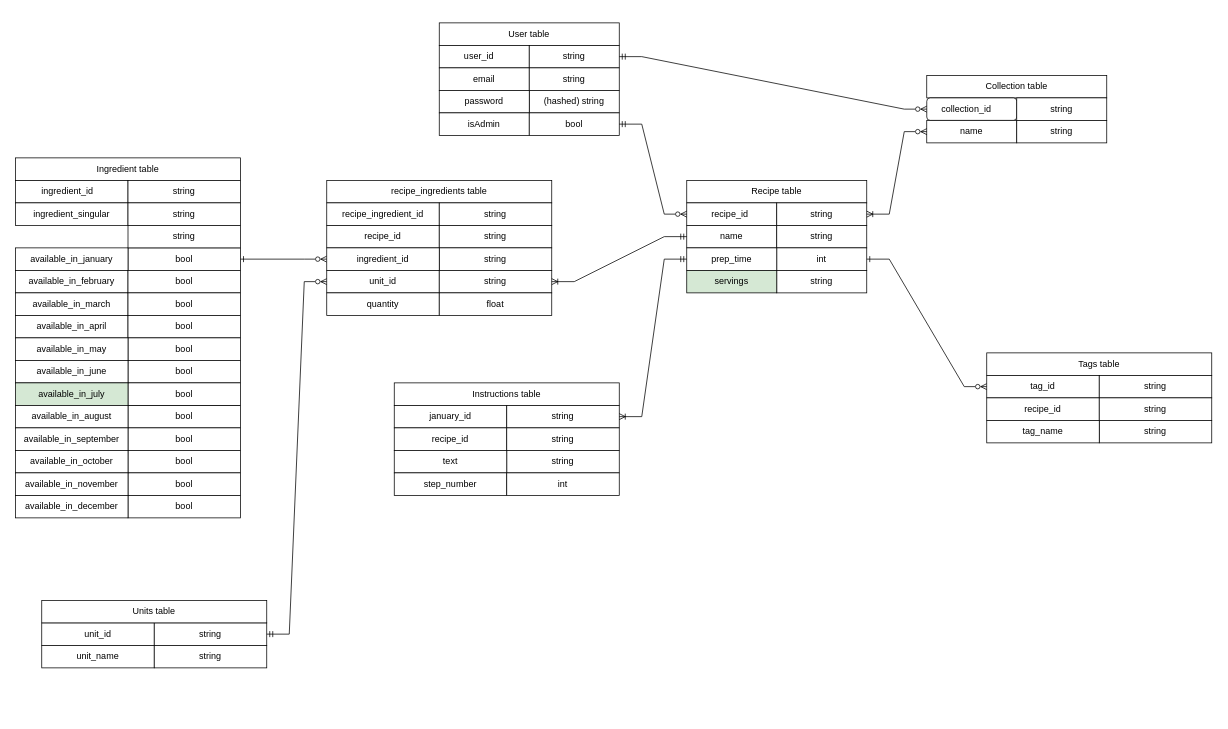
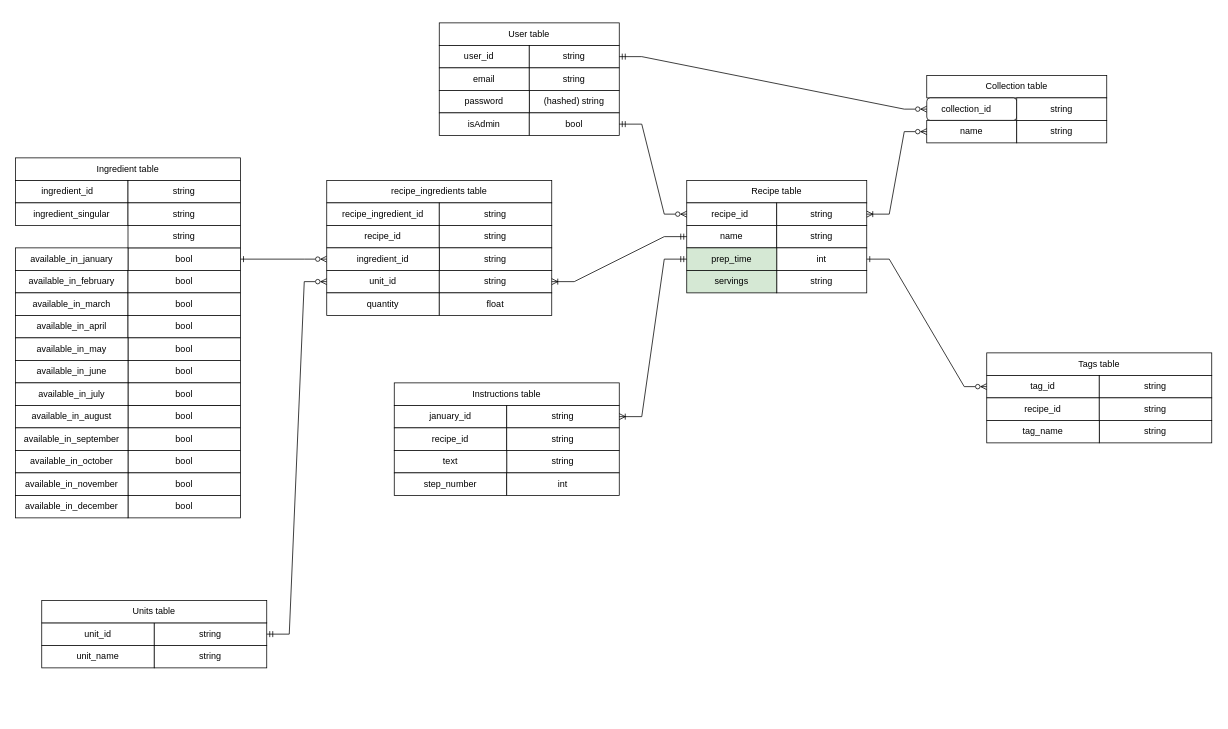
node "prep_time": fillcolor #ffffff -> #d5e8d4
node "available_in_july": fillcolor #d5e8d4 -> #ffffff
